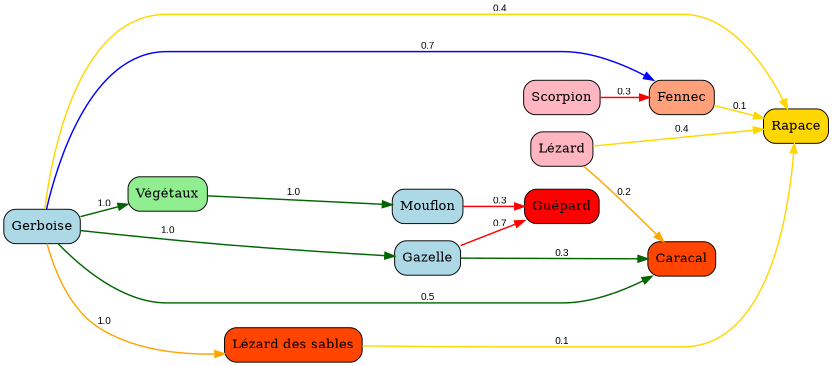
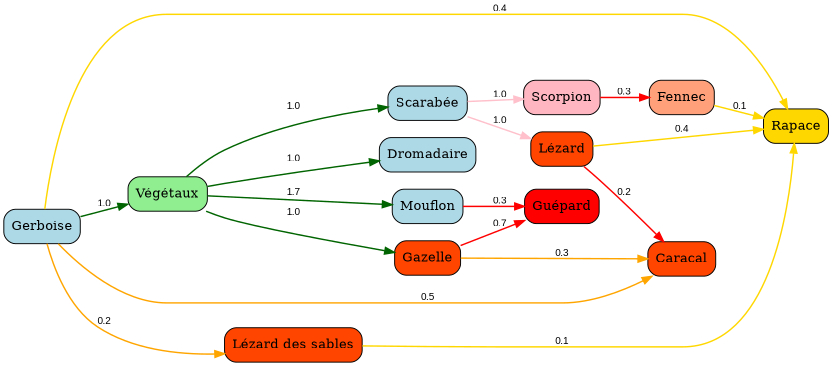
edge "Gerboise" -> "Fennec": removed, label "0.7"
node "Scarabée": added
node "Lézard": fillcolor lightpink -> orangered
node "Dromadaire": added
edge "Végétaux" -> "Mouflon": label "1.0" -> "1.7"
edge "Lézard" -> "Caracal": color orange -> red
edge "Gerboise" -> "Gazelle": now "Végétaux" -> "Gazelle"
node "Gazelle": fillcolor lightblue -> orangered
edge "Gazelle" -> "Caracal": color darkgreen -> orange
edge "Gerboise" -> "Caracal": color darkgreen -> orange
edge "Gerboise" -> "Lézard des sables": label "1.0" -> "0.2"
